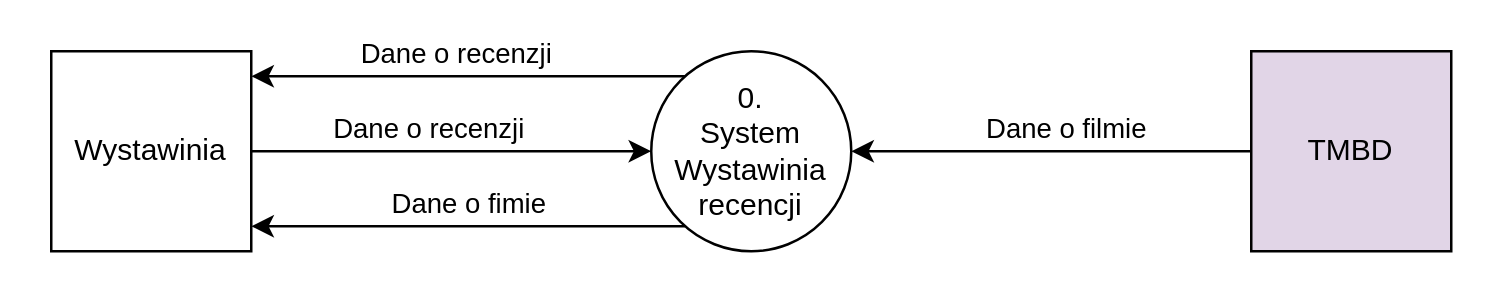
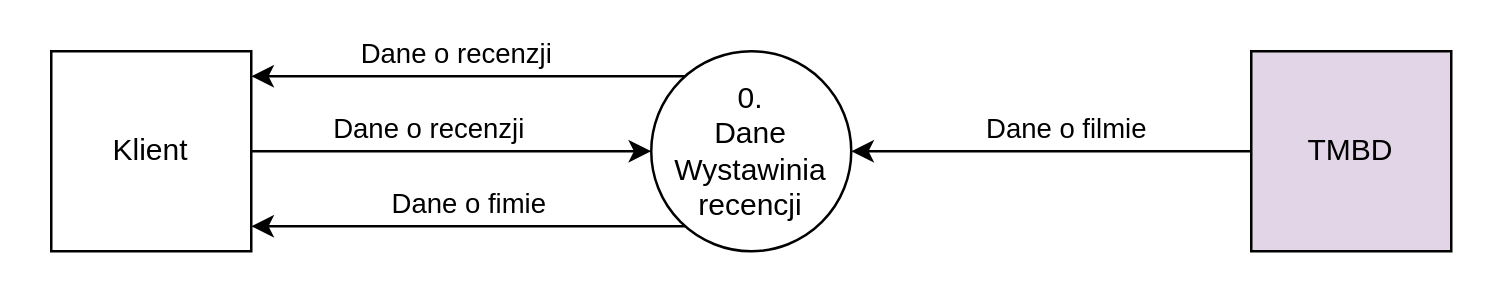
node "Wystawinia": label "Wystawinia" -> "Klient"
node "0. System Wystawinia recencji": label "0. System Wystawinia recencji" -> "0. Dane Wystawinia recencji"
